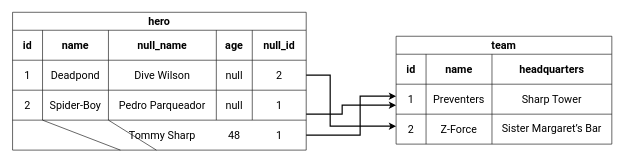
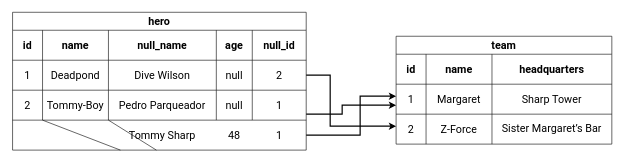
node "Preventers": label "Preventers" -> "Margaret"
node "Spider-Boy": label "Spider-Boy" -> "Tommy-Boy"
